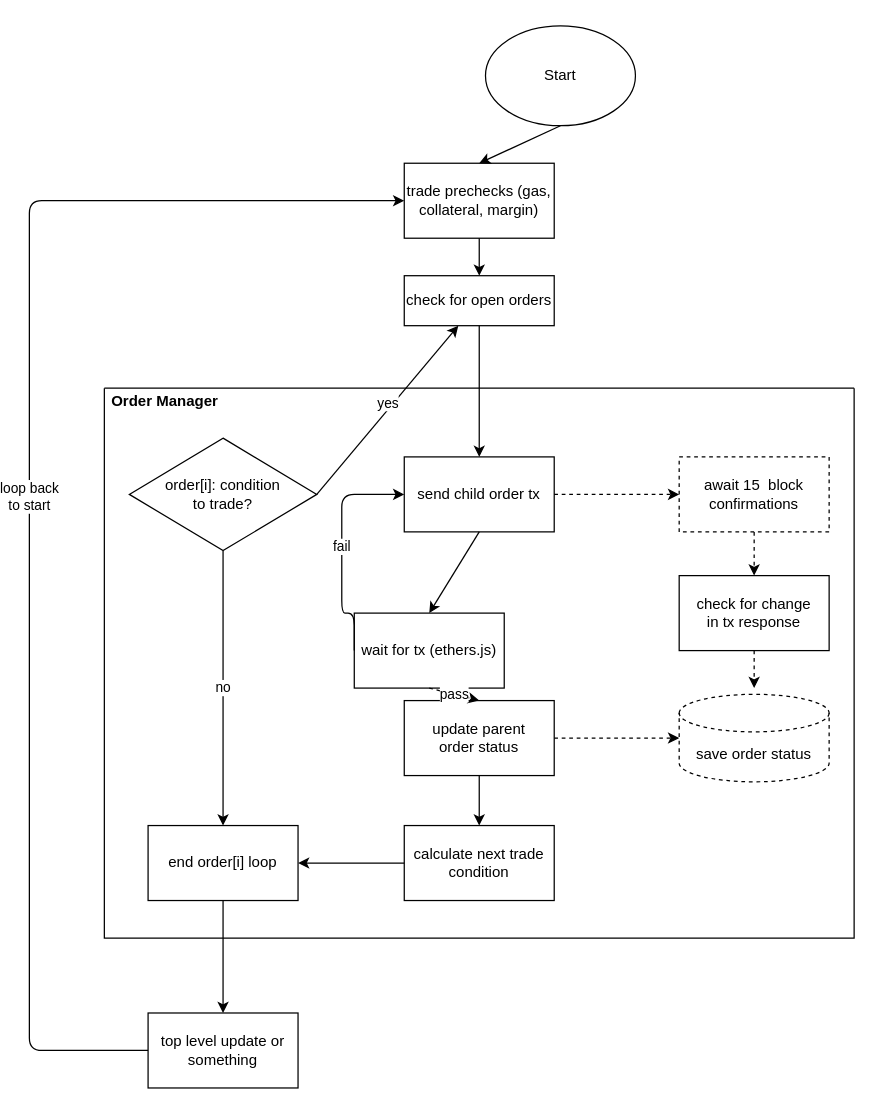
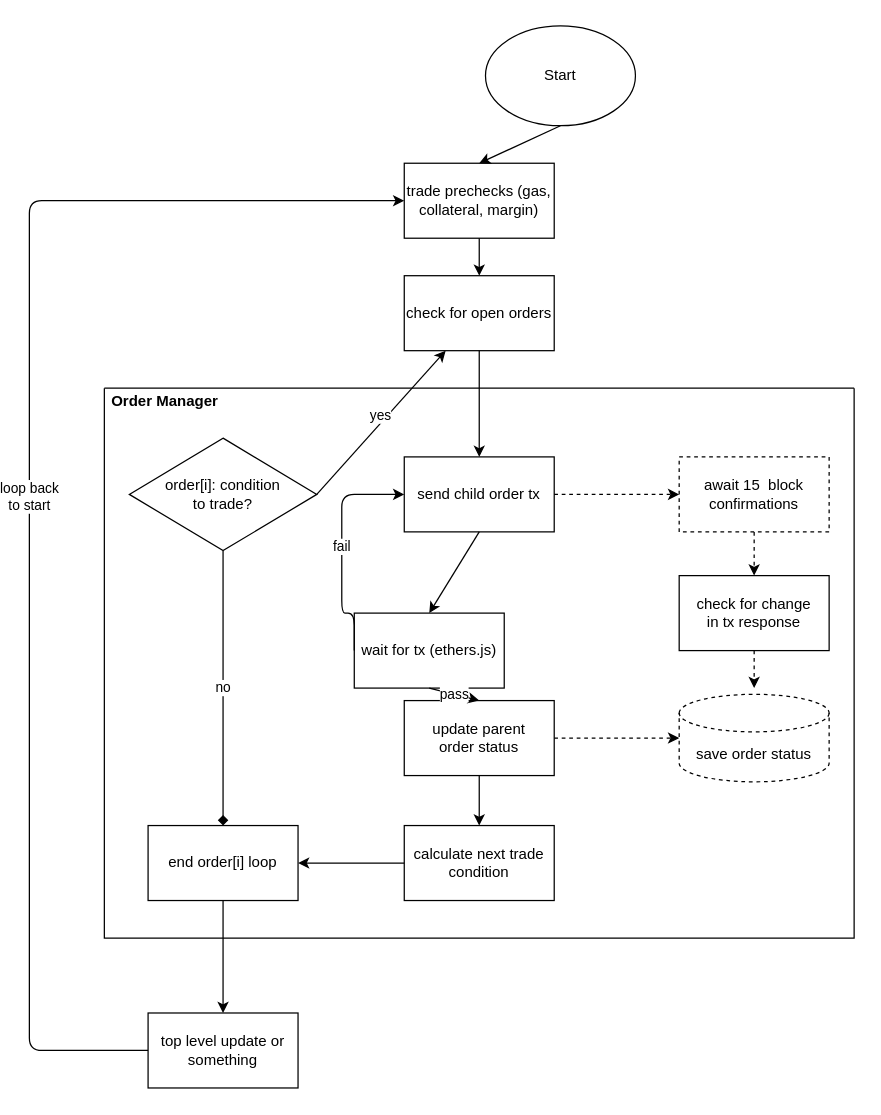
node "check for open orders": size 150x50 -> 150x75
edge "wait for tx (ethers.js)" -> "update parent order status": style dashed -> solid
edge "order[i]: condition to trade?" -> "end order[i] loop": arrowhead classic -> diamond
